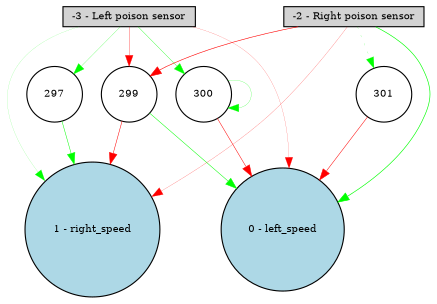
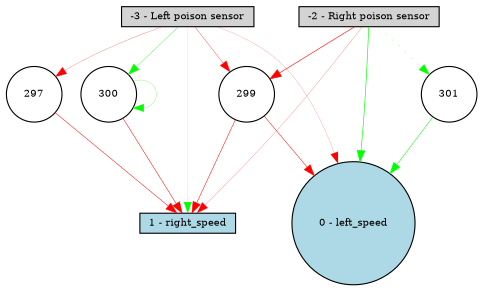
edge "-3 - Left poison sensor" -> "297": color green -> red
edge "297" -> "1 - right_speed": color green -> red
edge "300" -> "0 - left_speed": now "300" -> "1 - right_speed"
edge "301" -> "0 - left_speed": color red -> green
edge "299" -> "0 - left_speed": color green -> red
node "1 - right_speed": shape circle -> box
